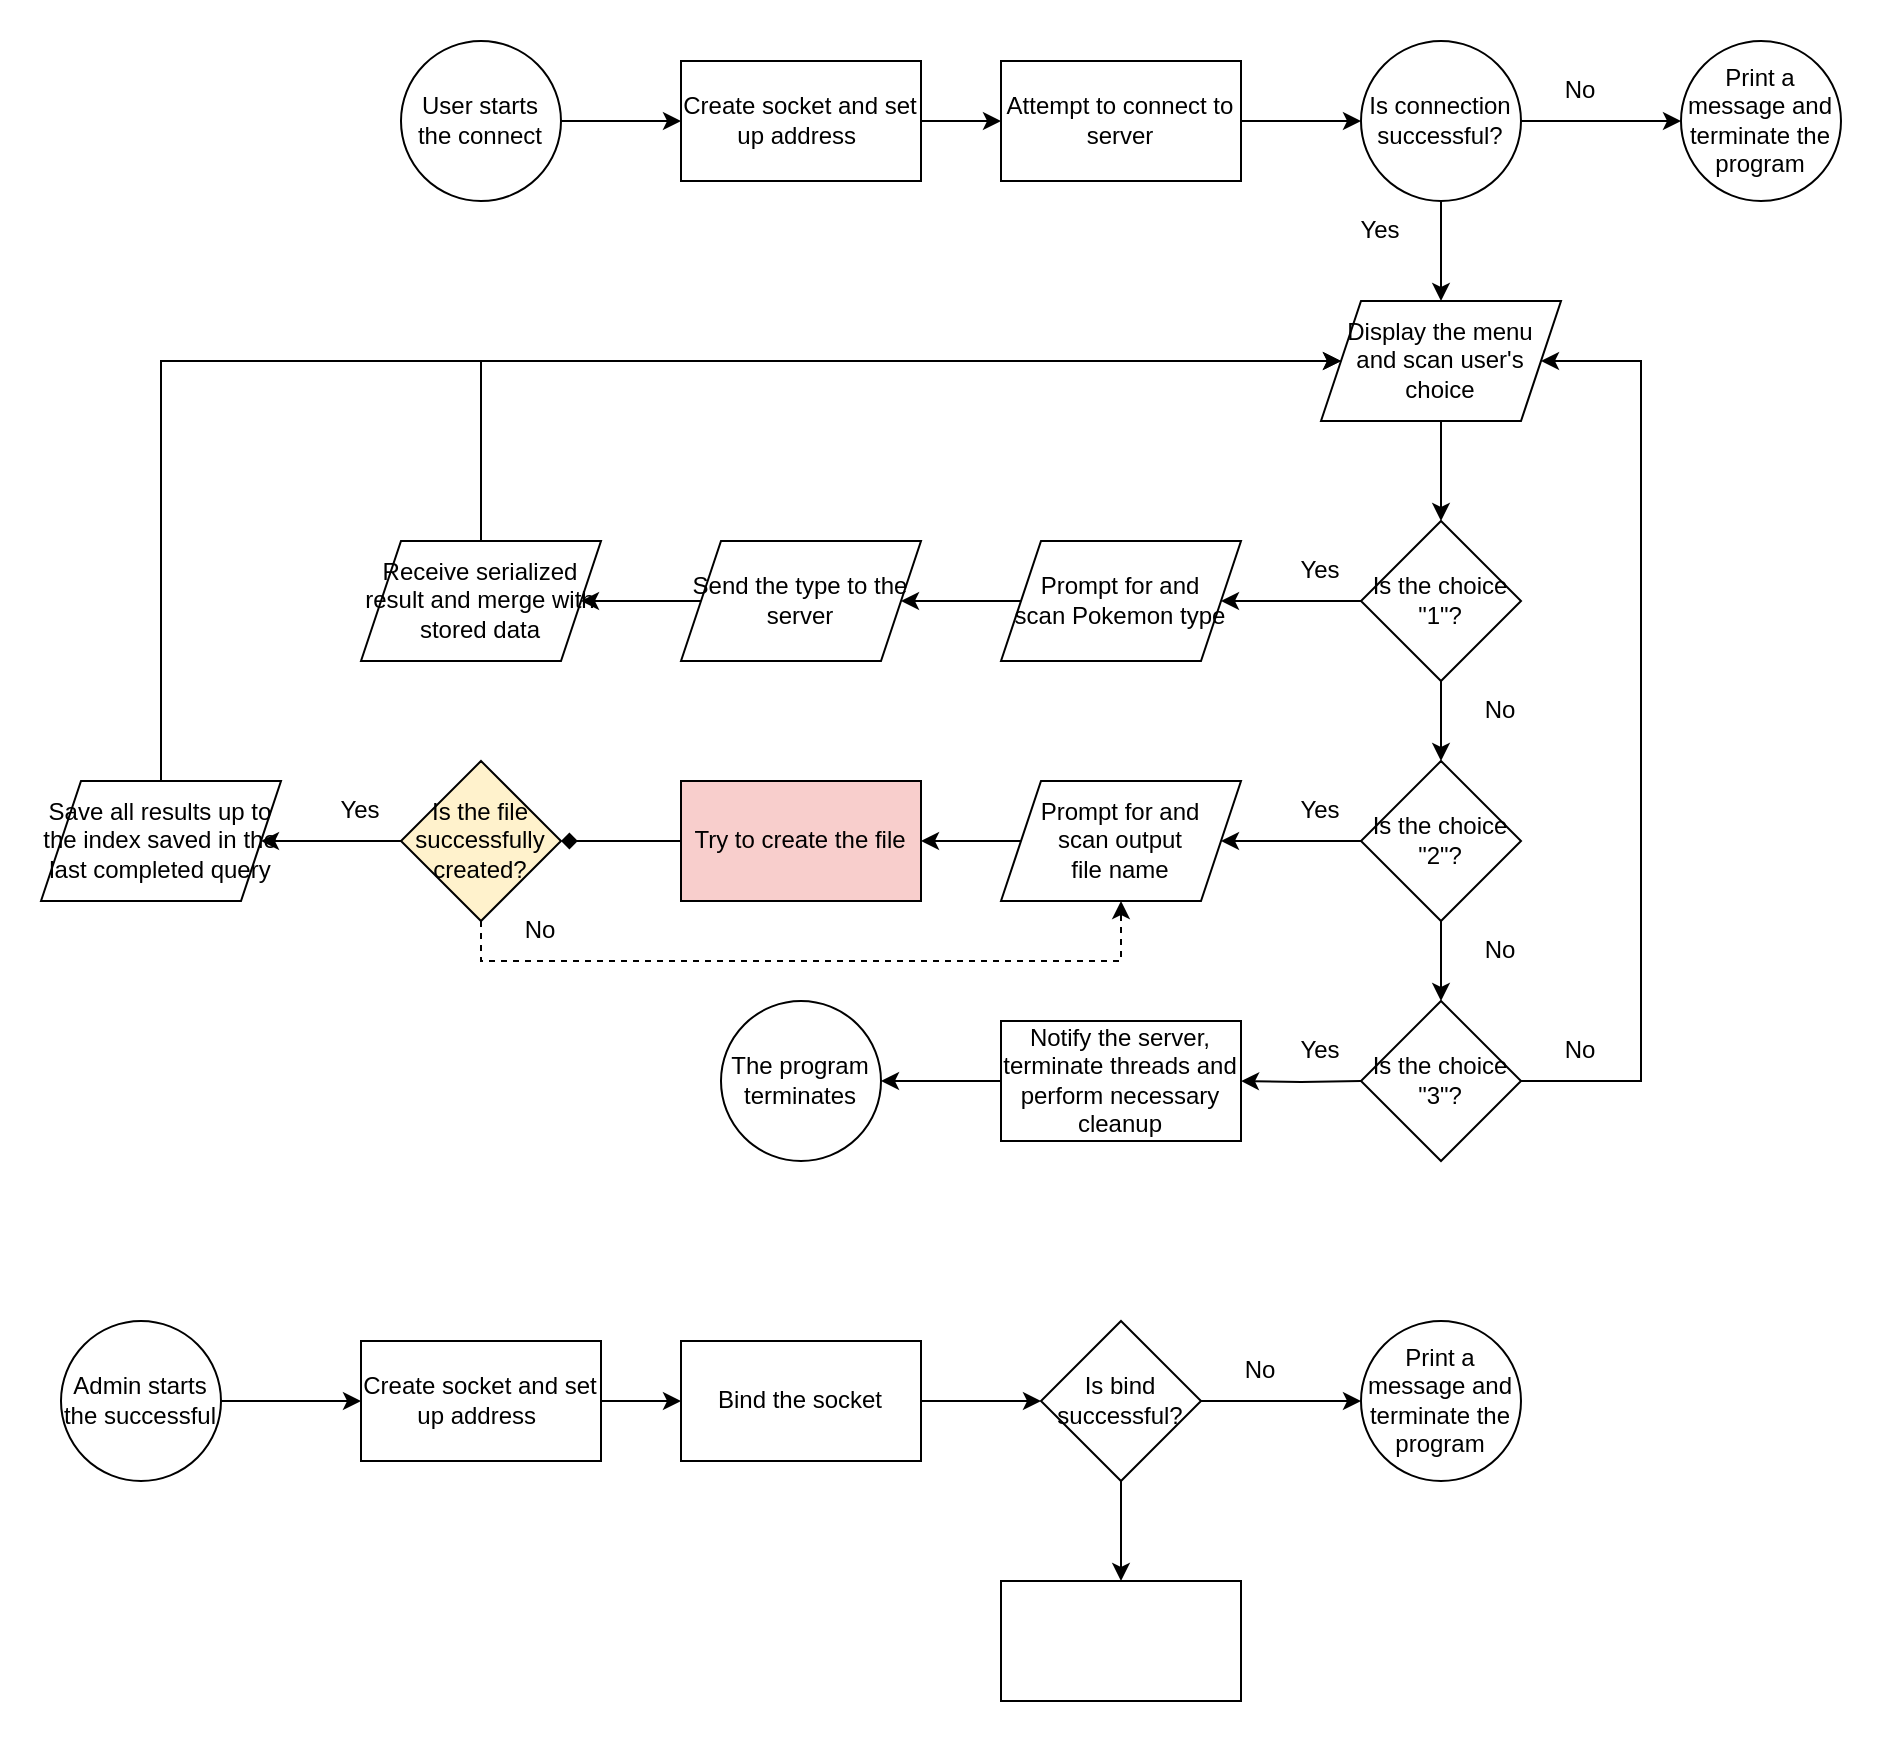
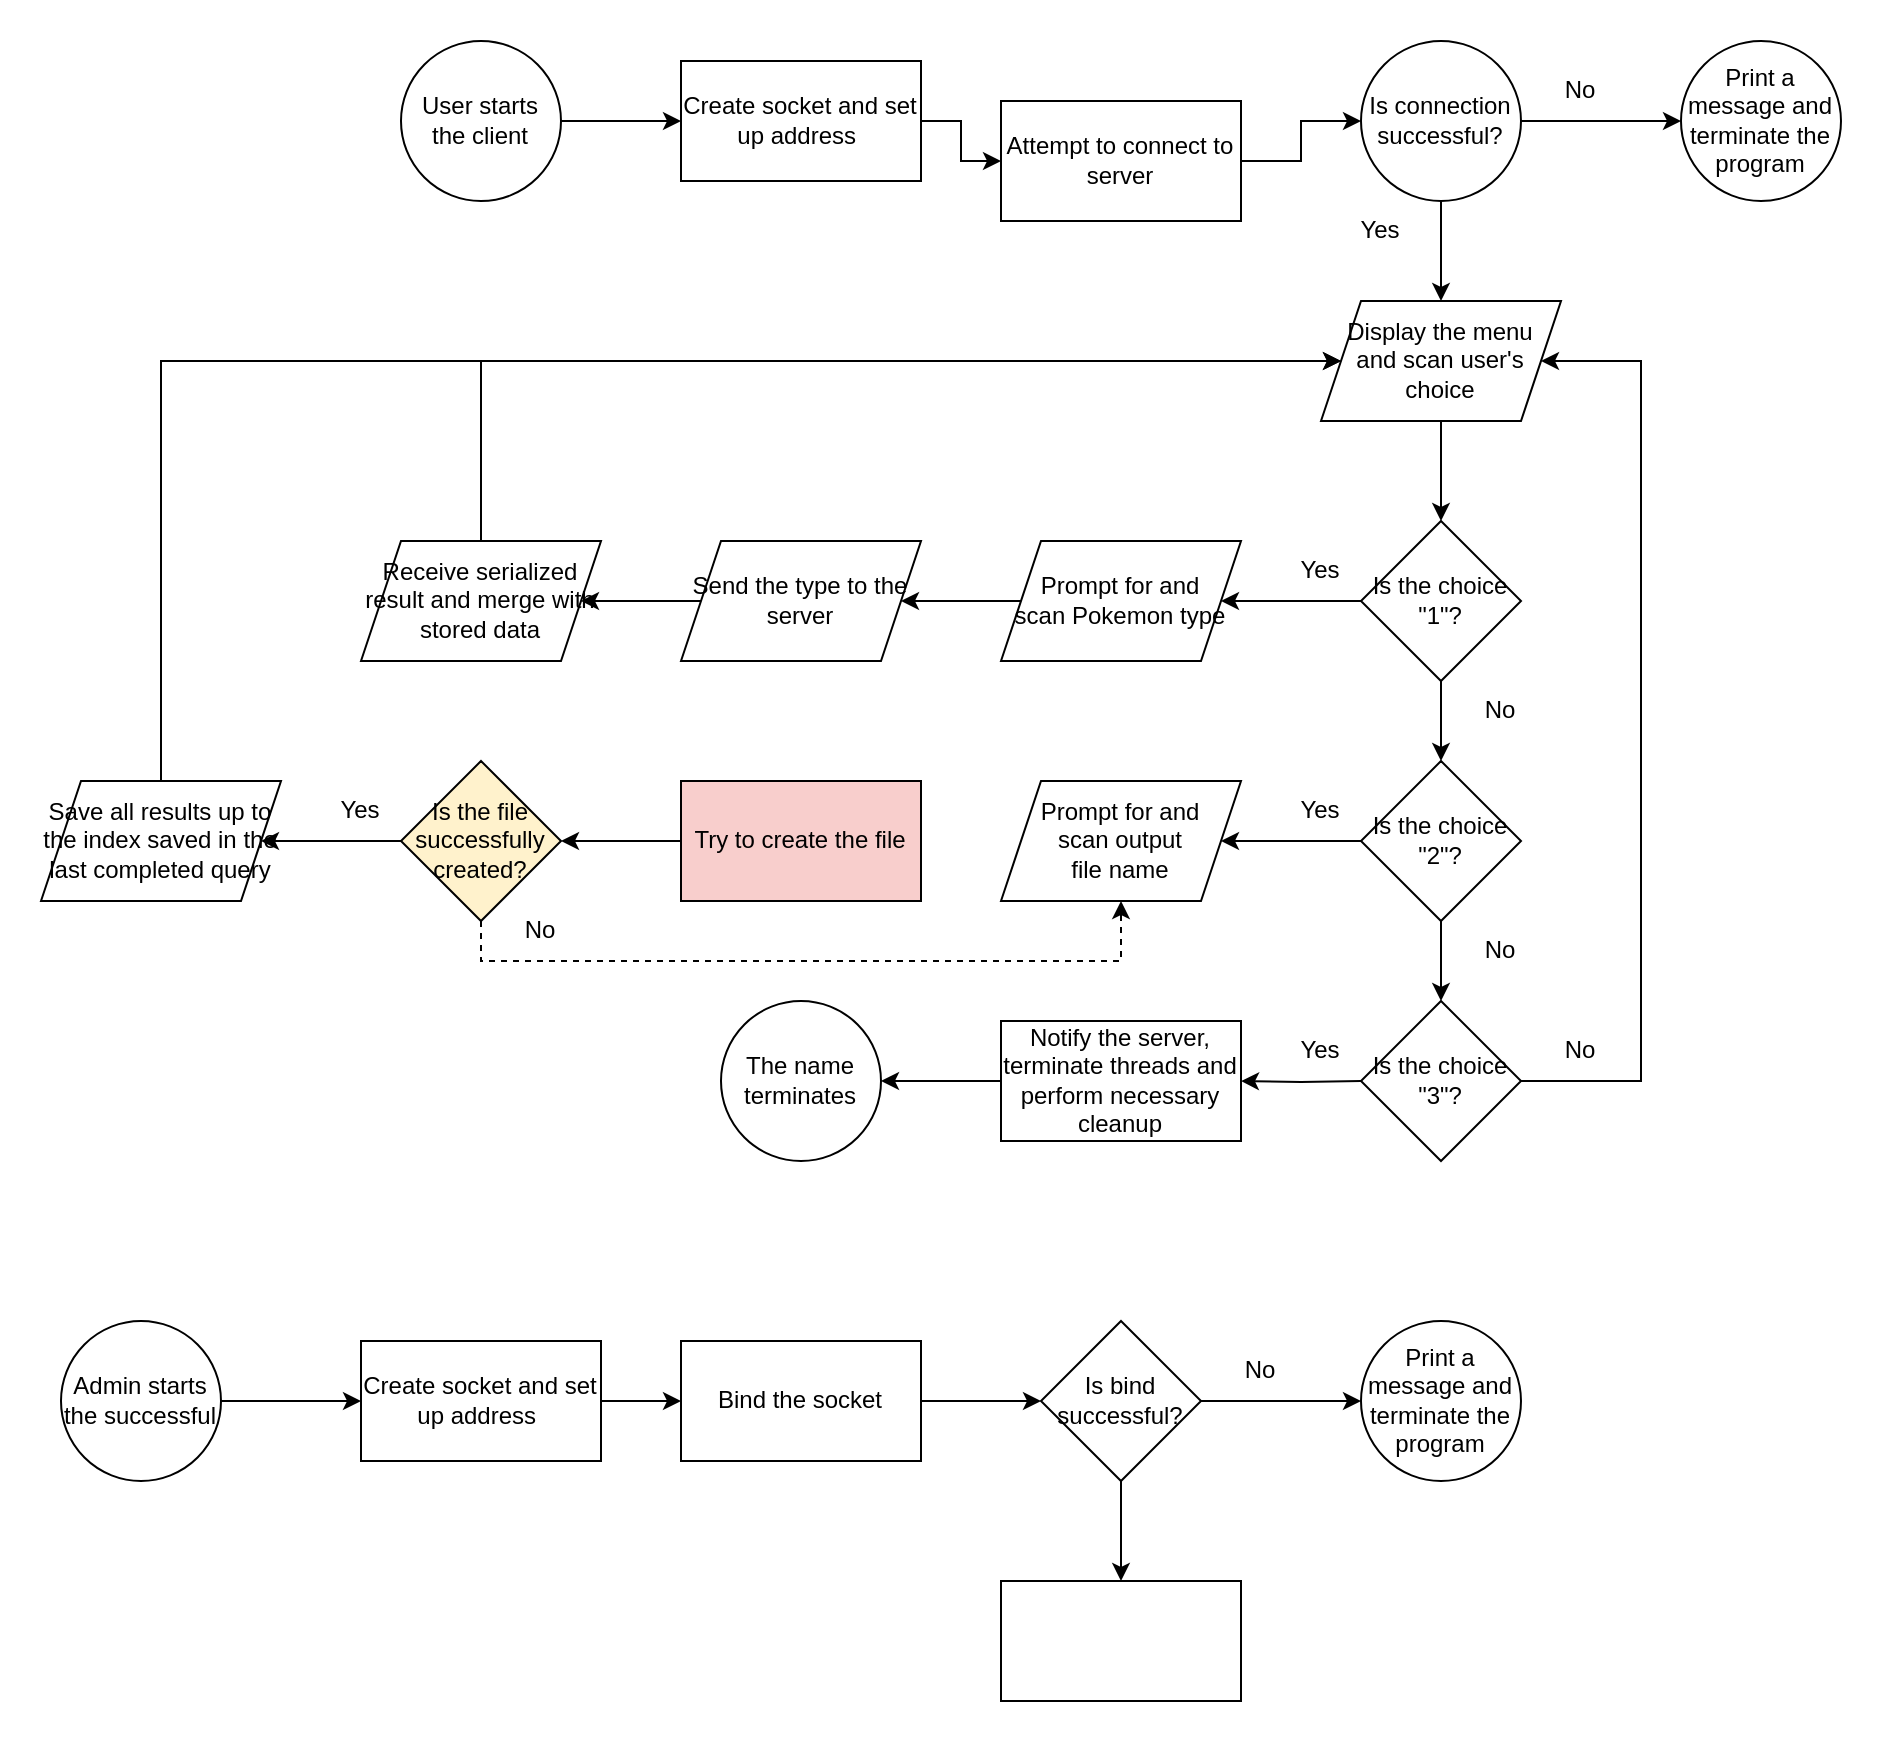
node "User starts the connect": label "User starts the connect" -> "User starts the client"
node "Attempt to connect to server": moved (1121, 121) -> (1121, 161)
edge "Try to create the file" -> "Is the file successfully created?": arrowhead diamond -> classic
edge "Prompt for and scan output file name" -> "Try to create the file": removed
node "The program terminates": label "The program terminates" -> "The name terminates"
